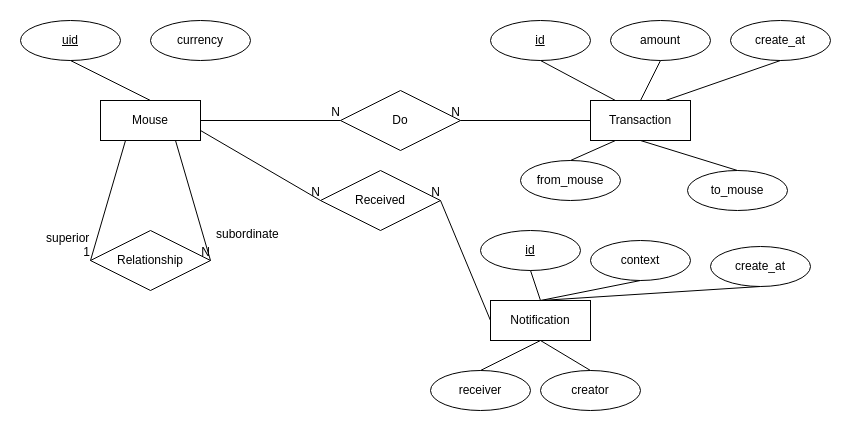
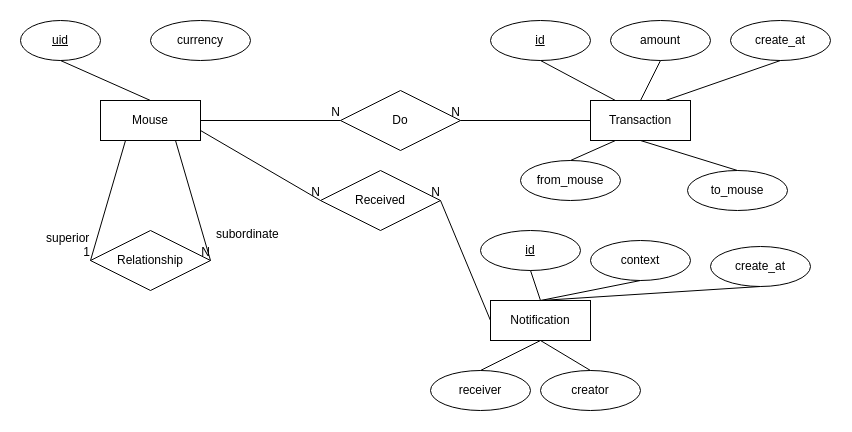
node "uid": size 100x40 -> 80x40
